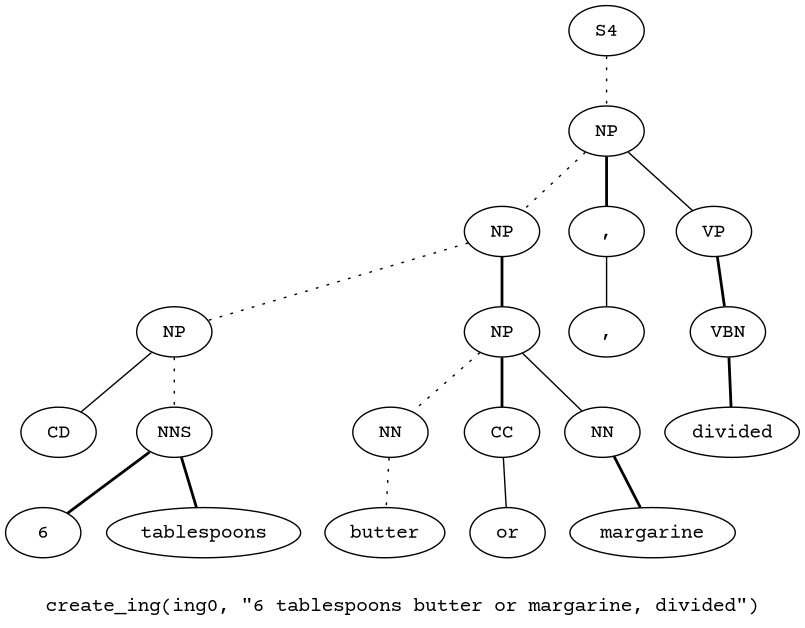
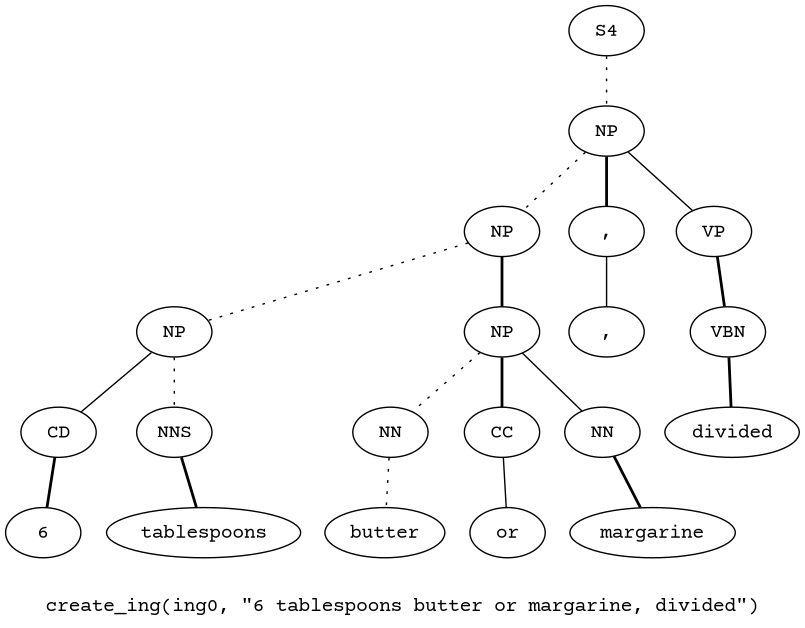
edge "NNS" -- "6": now "CD" -- "6"
